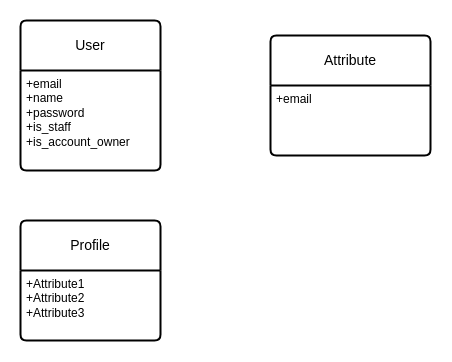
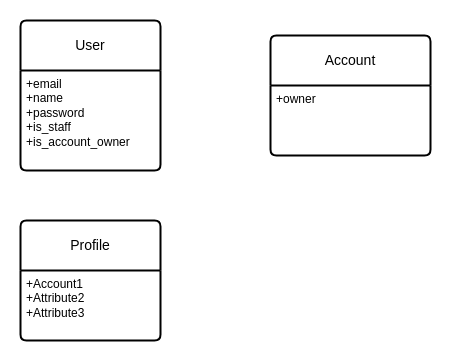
node "Attribute": label "Attribute" -> "Account"
node "+email": label "+email" -> "+owner"
node "+Attribute1 +Attribute2 +Attribute3": label "+Attribute1 +Attribute2 +Attribute3" -> "+Account1 +Attribute2 +Attribute3"
